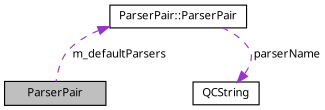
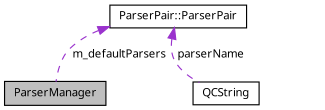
edge "ParserPair::ParserPair" -> "QCString": reversed
node "ParserPair": label "ParserPair" -> "ParserManager"
